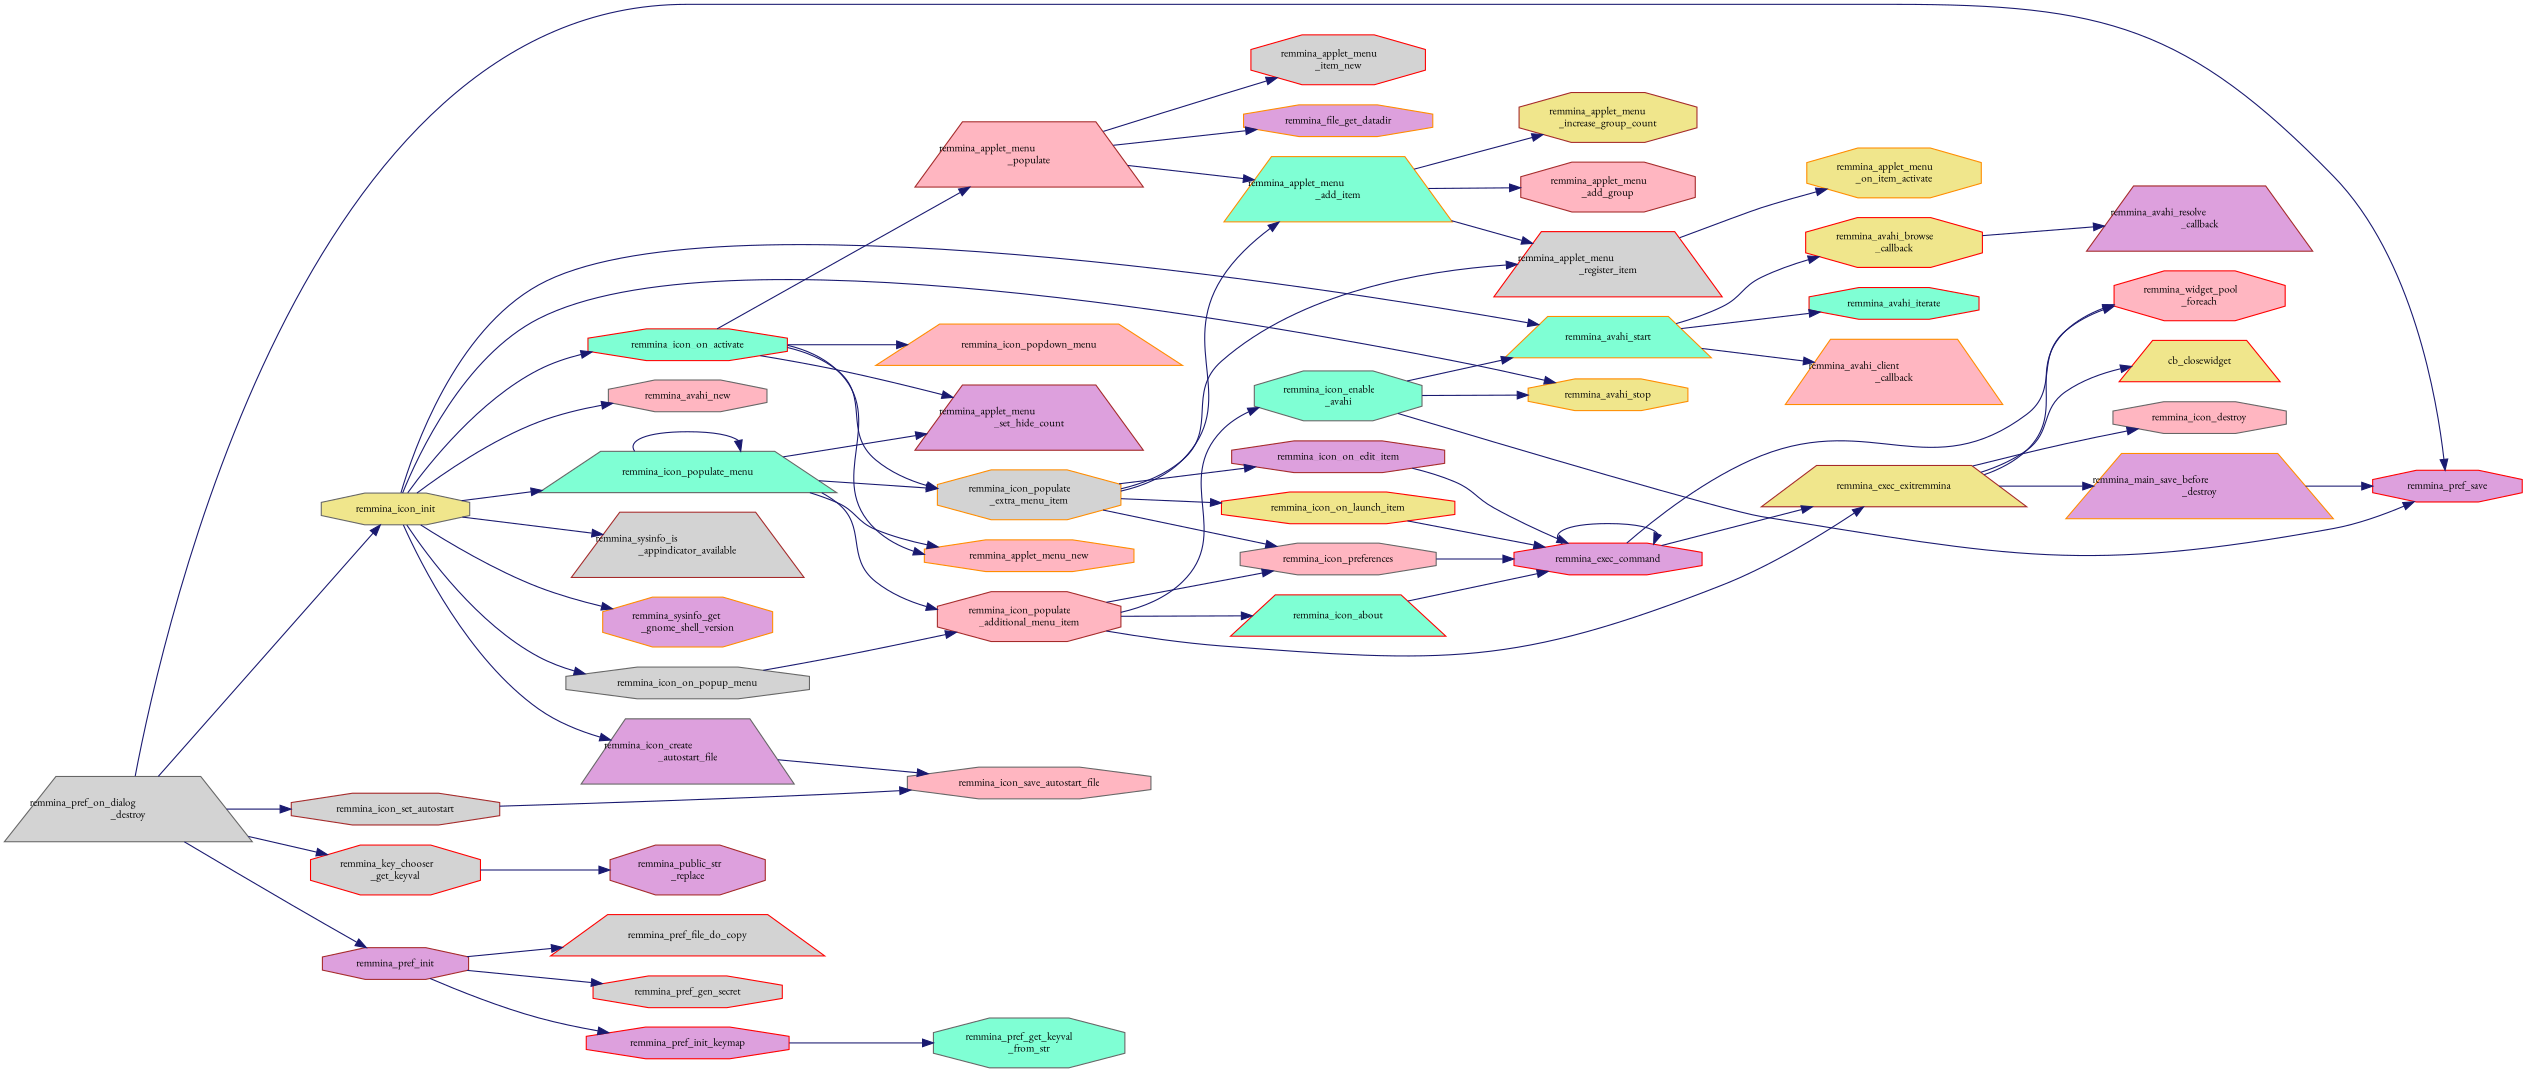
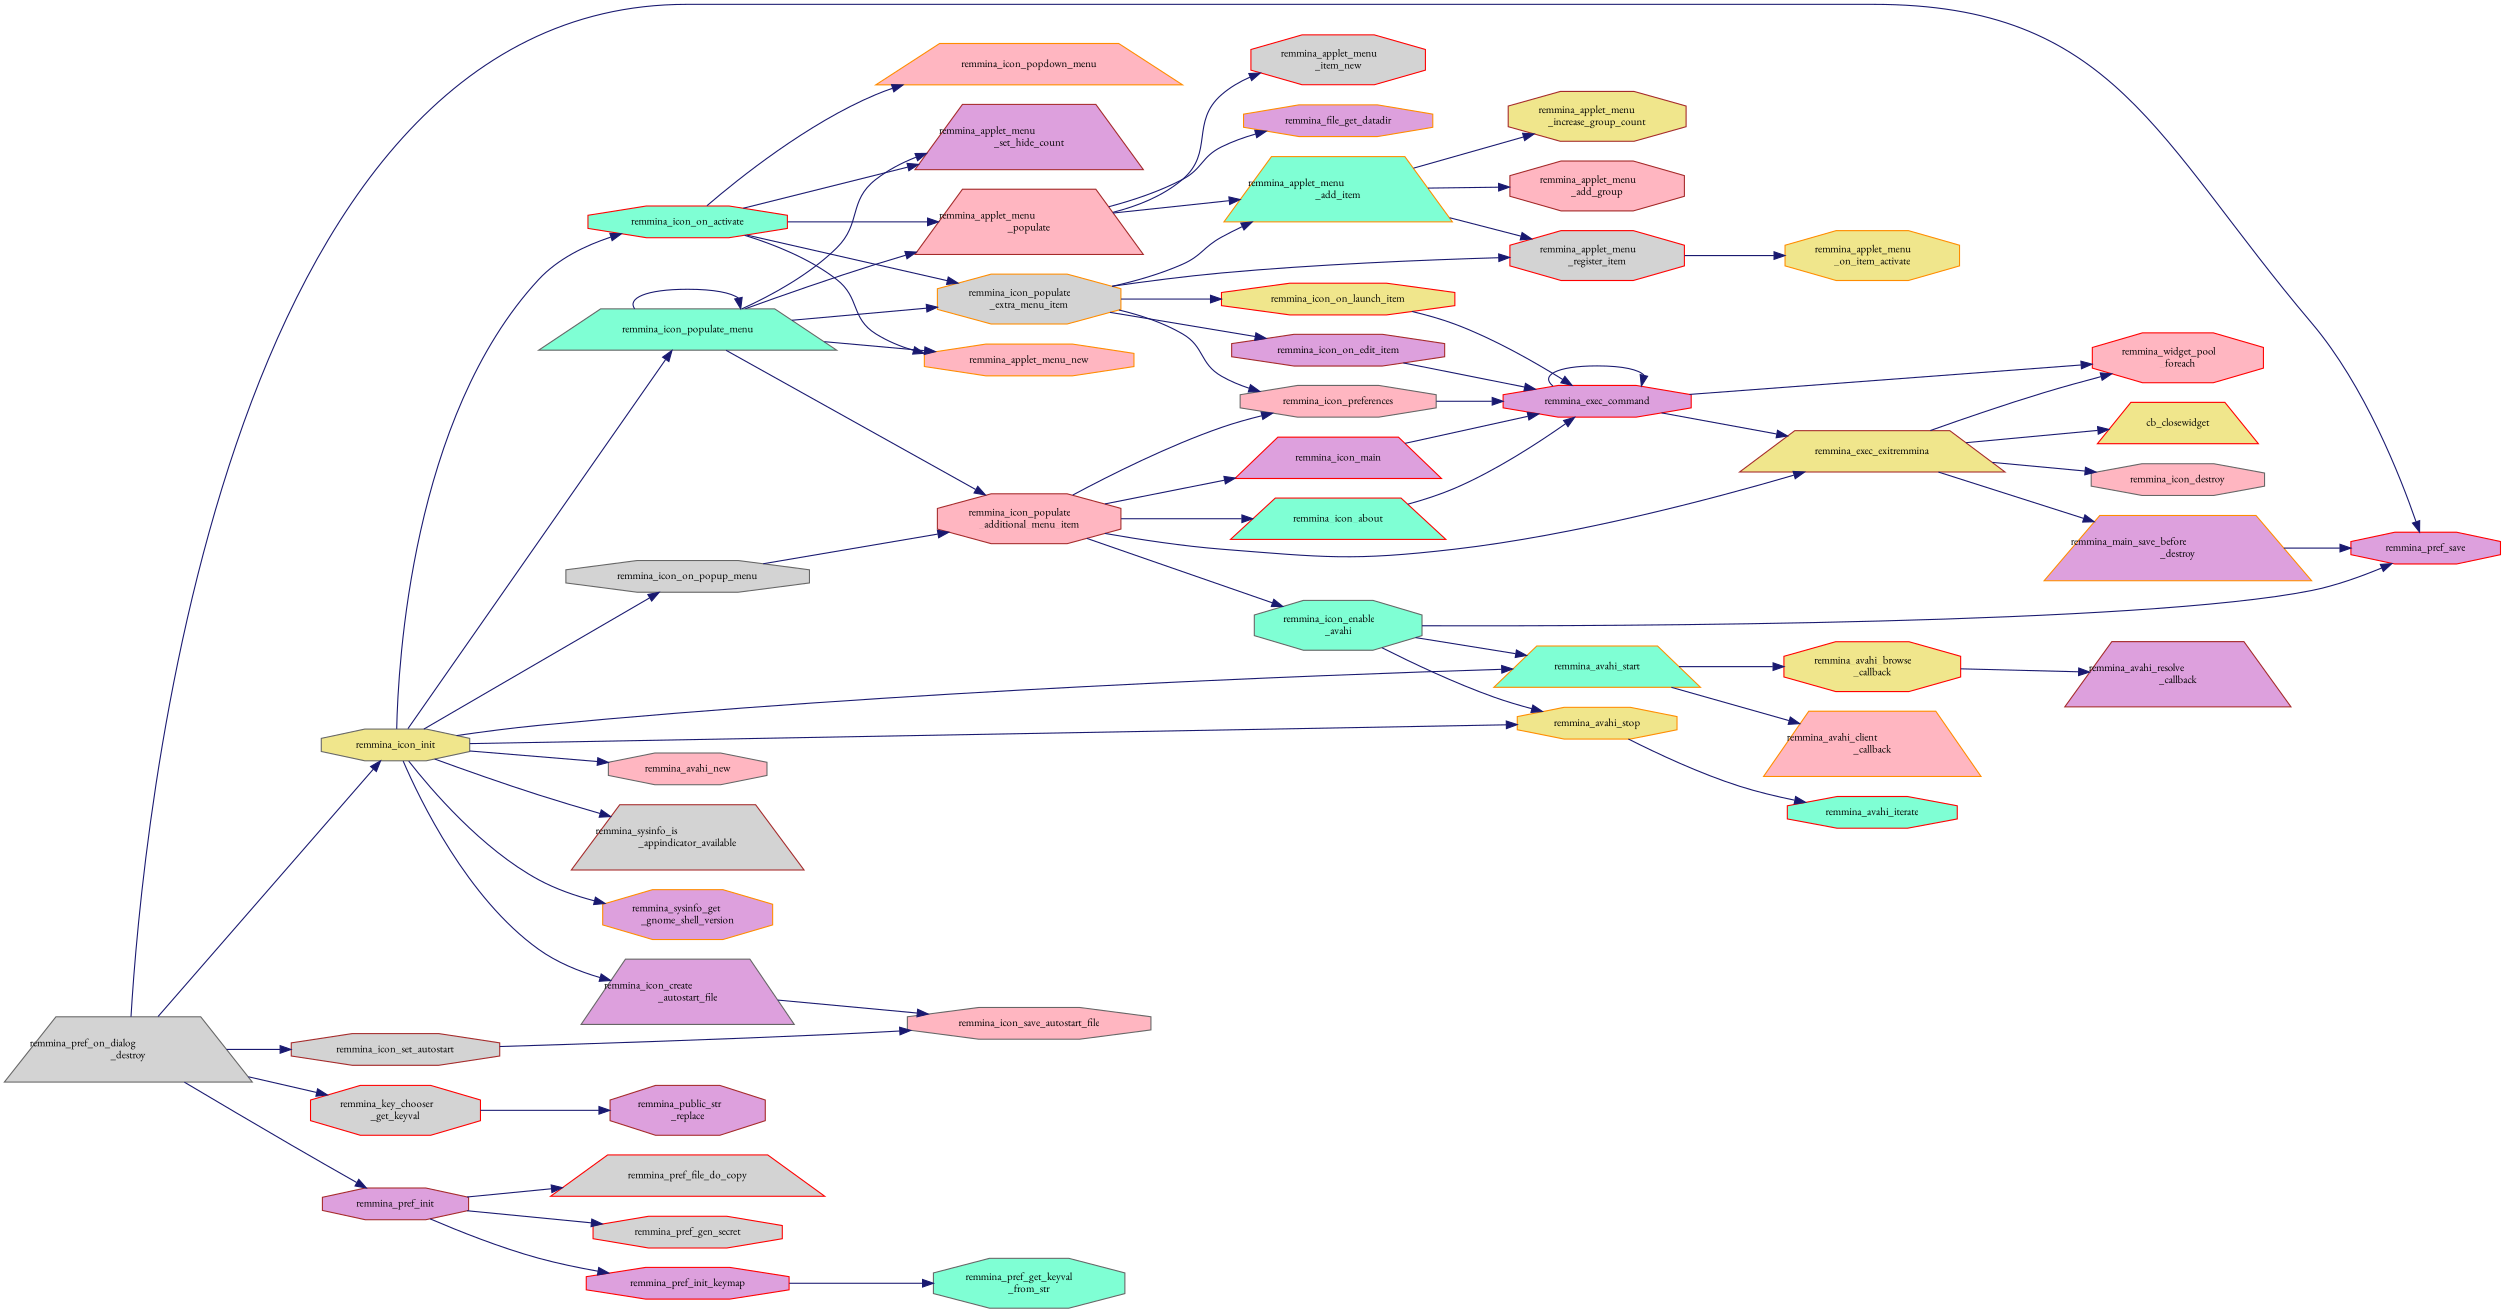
node "remmina_applet_menu _register_item": shape trapezium -> octagon
edge "remmina_icon_populate_menu" -> "remmina_applet_menu _populate": added
edge "remmina_avahi_start" -> "remmina_avahi_iterate": now "remmina_avahi_stop" -> "remmina_avahi_iterate"
node "remmina_icon_main": added
